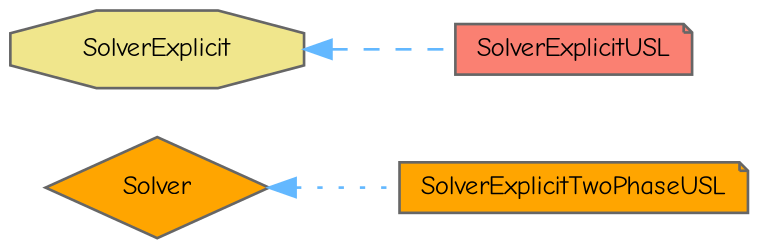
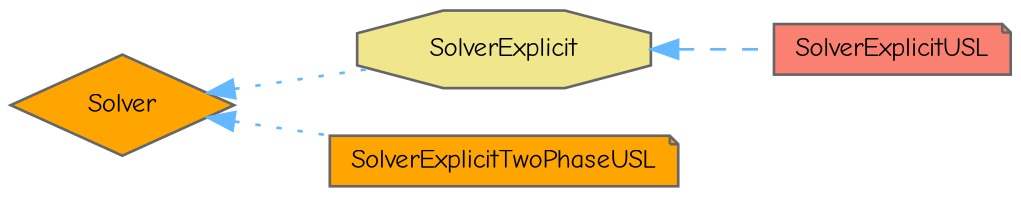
edge "SolverExplicit" -> "Solver": added
